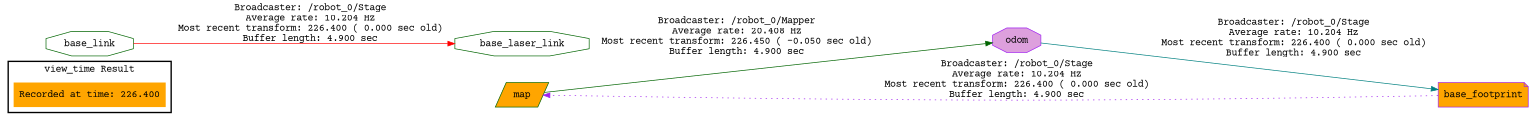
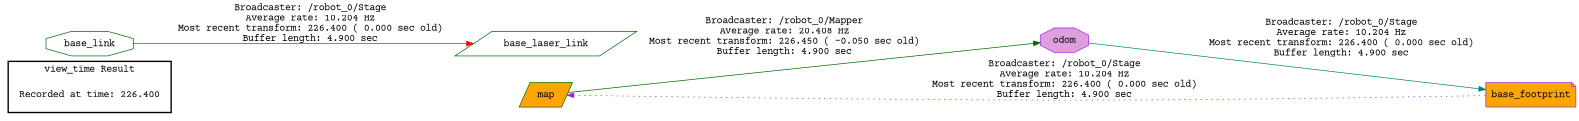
node "base_laser_link": shape octagon -> parallelogram
node "Recorded at time: 226.400": fillcolor orange -> white
